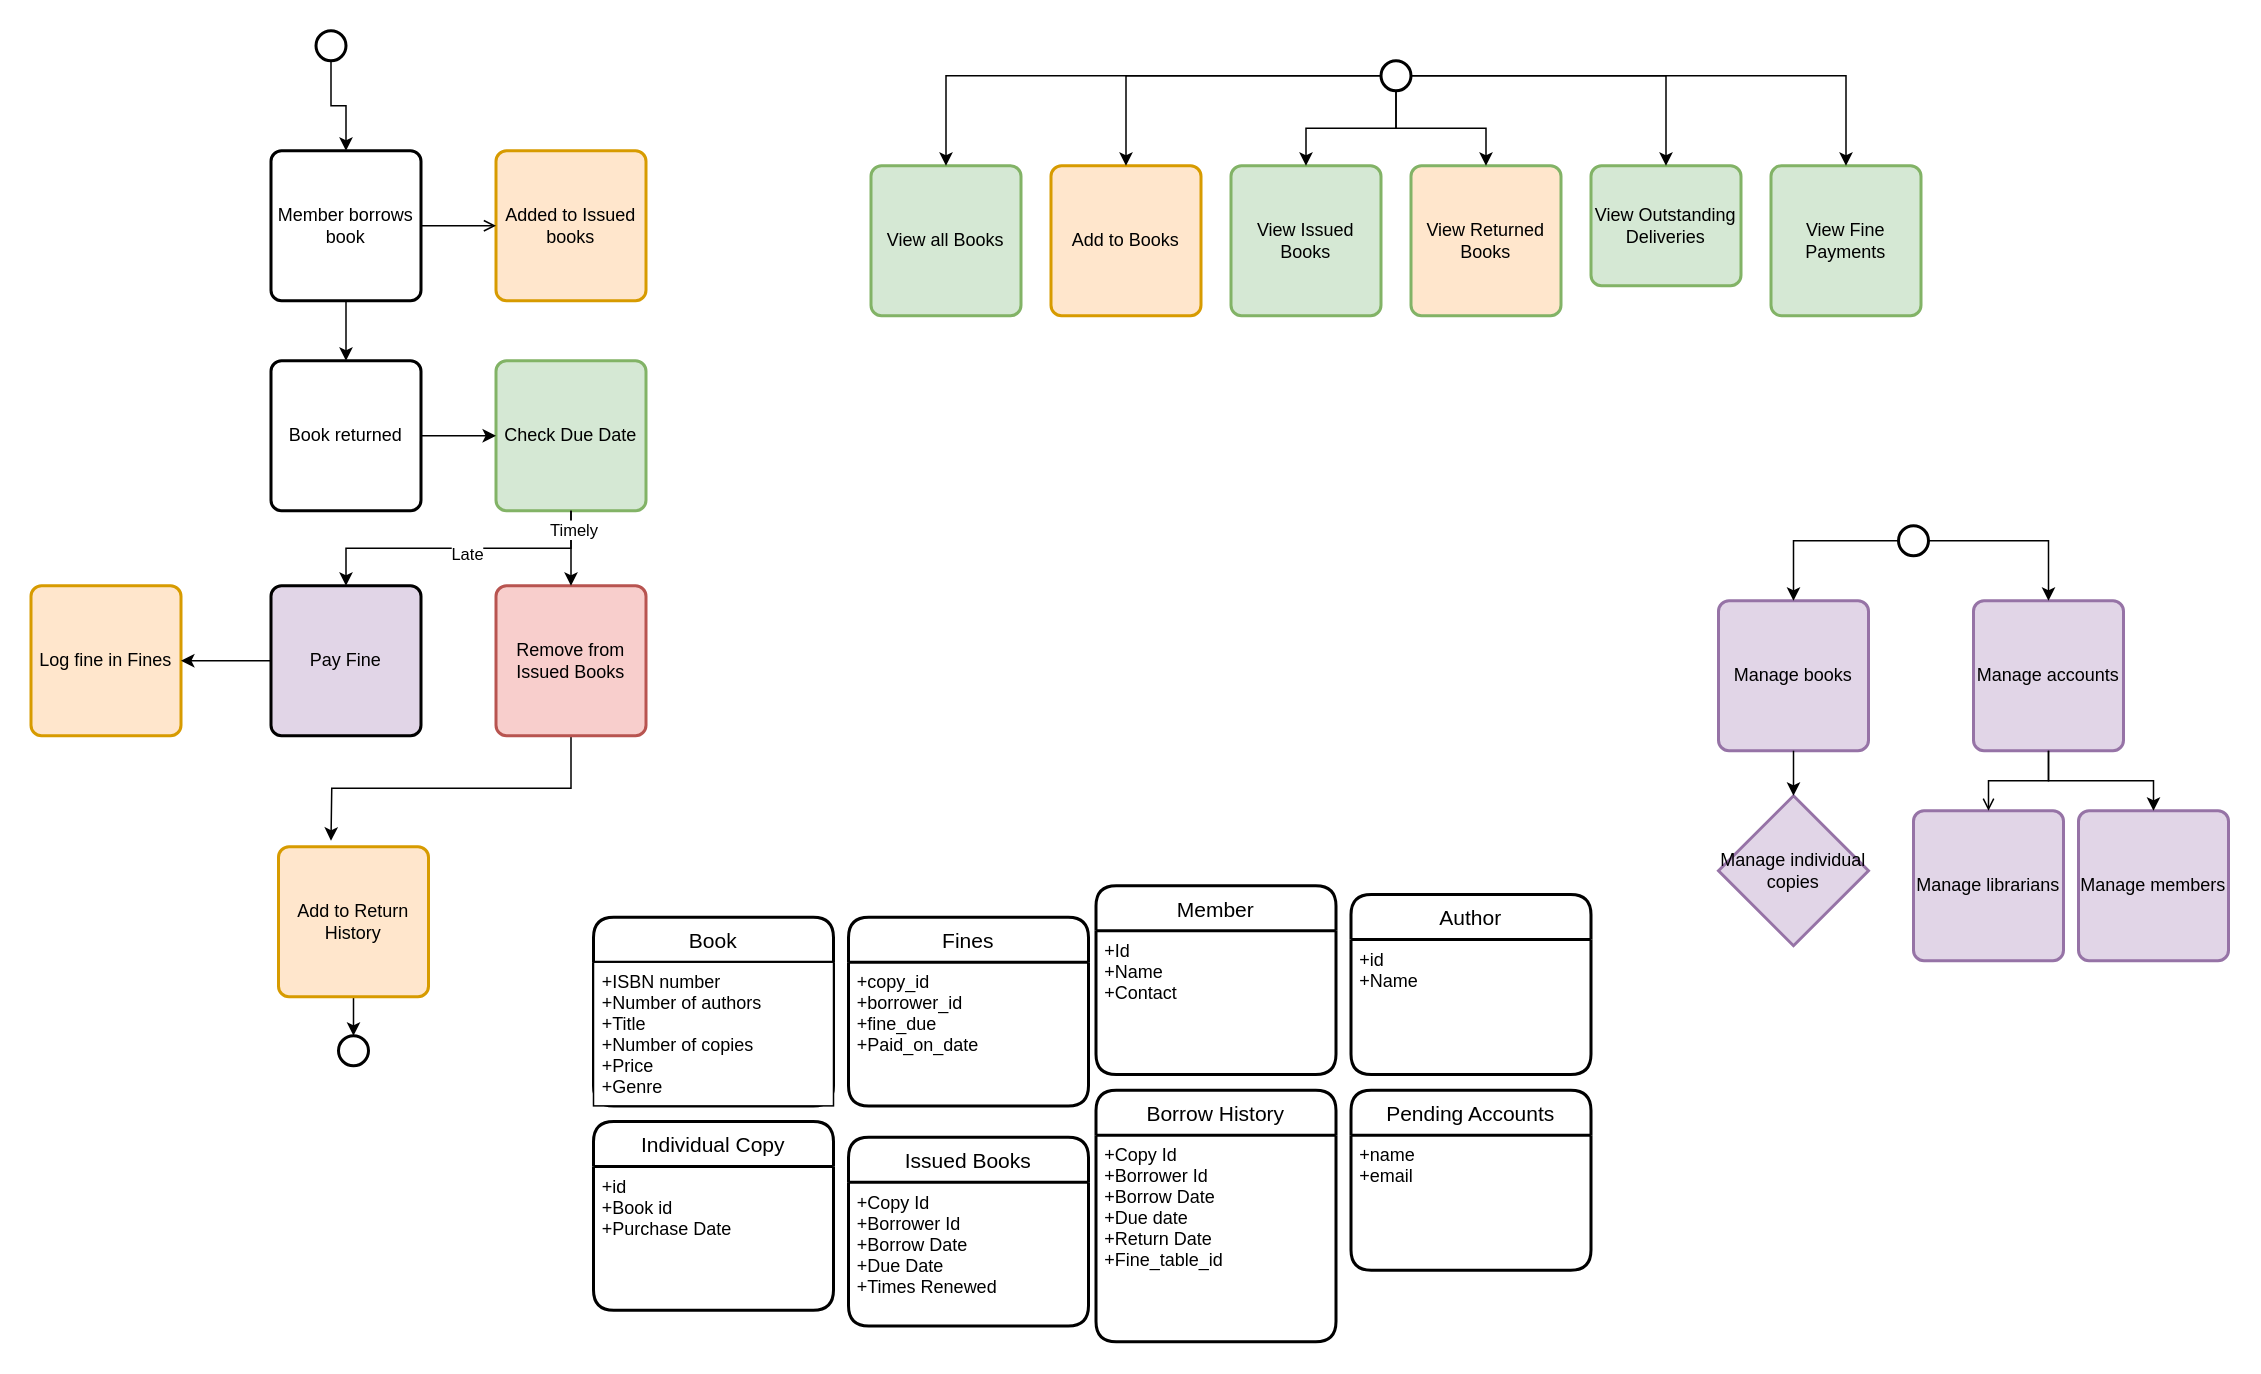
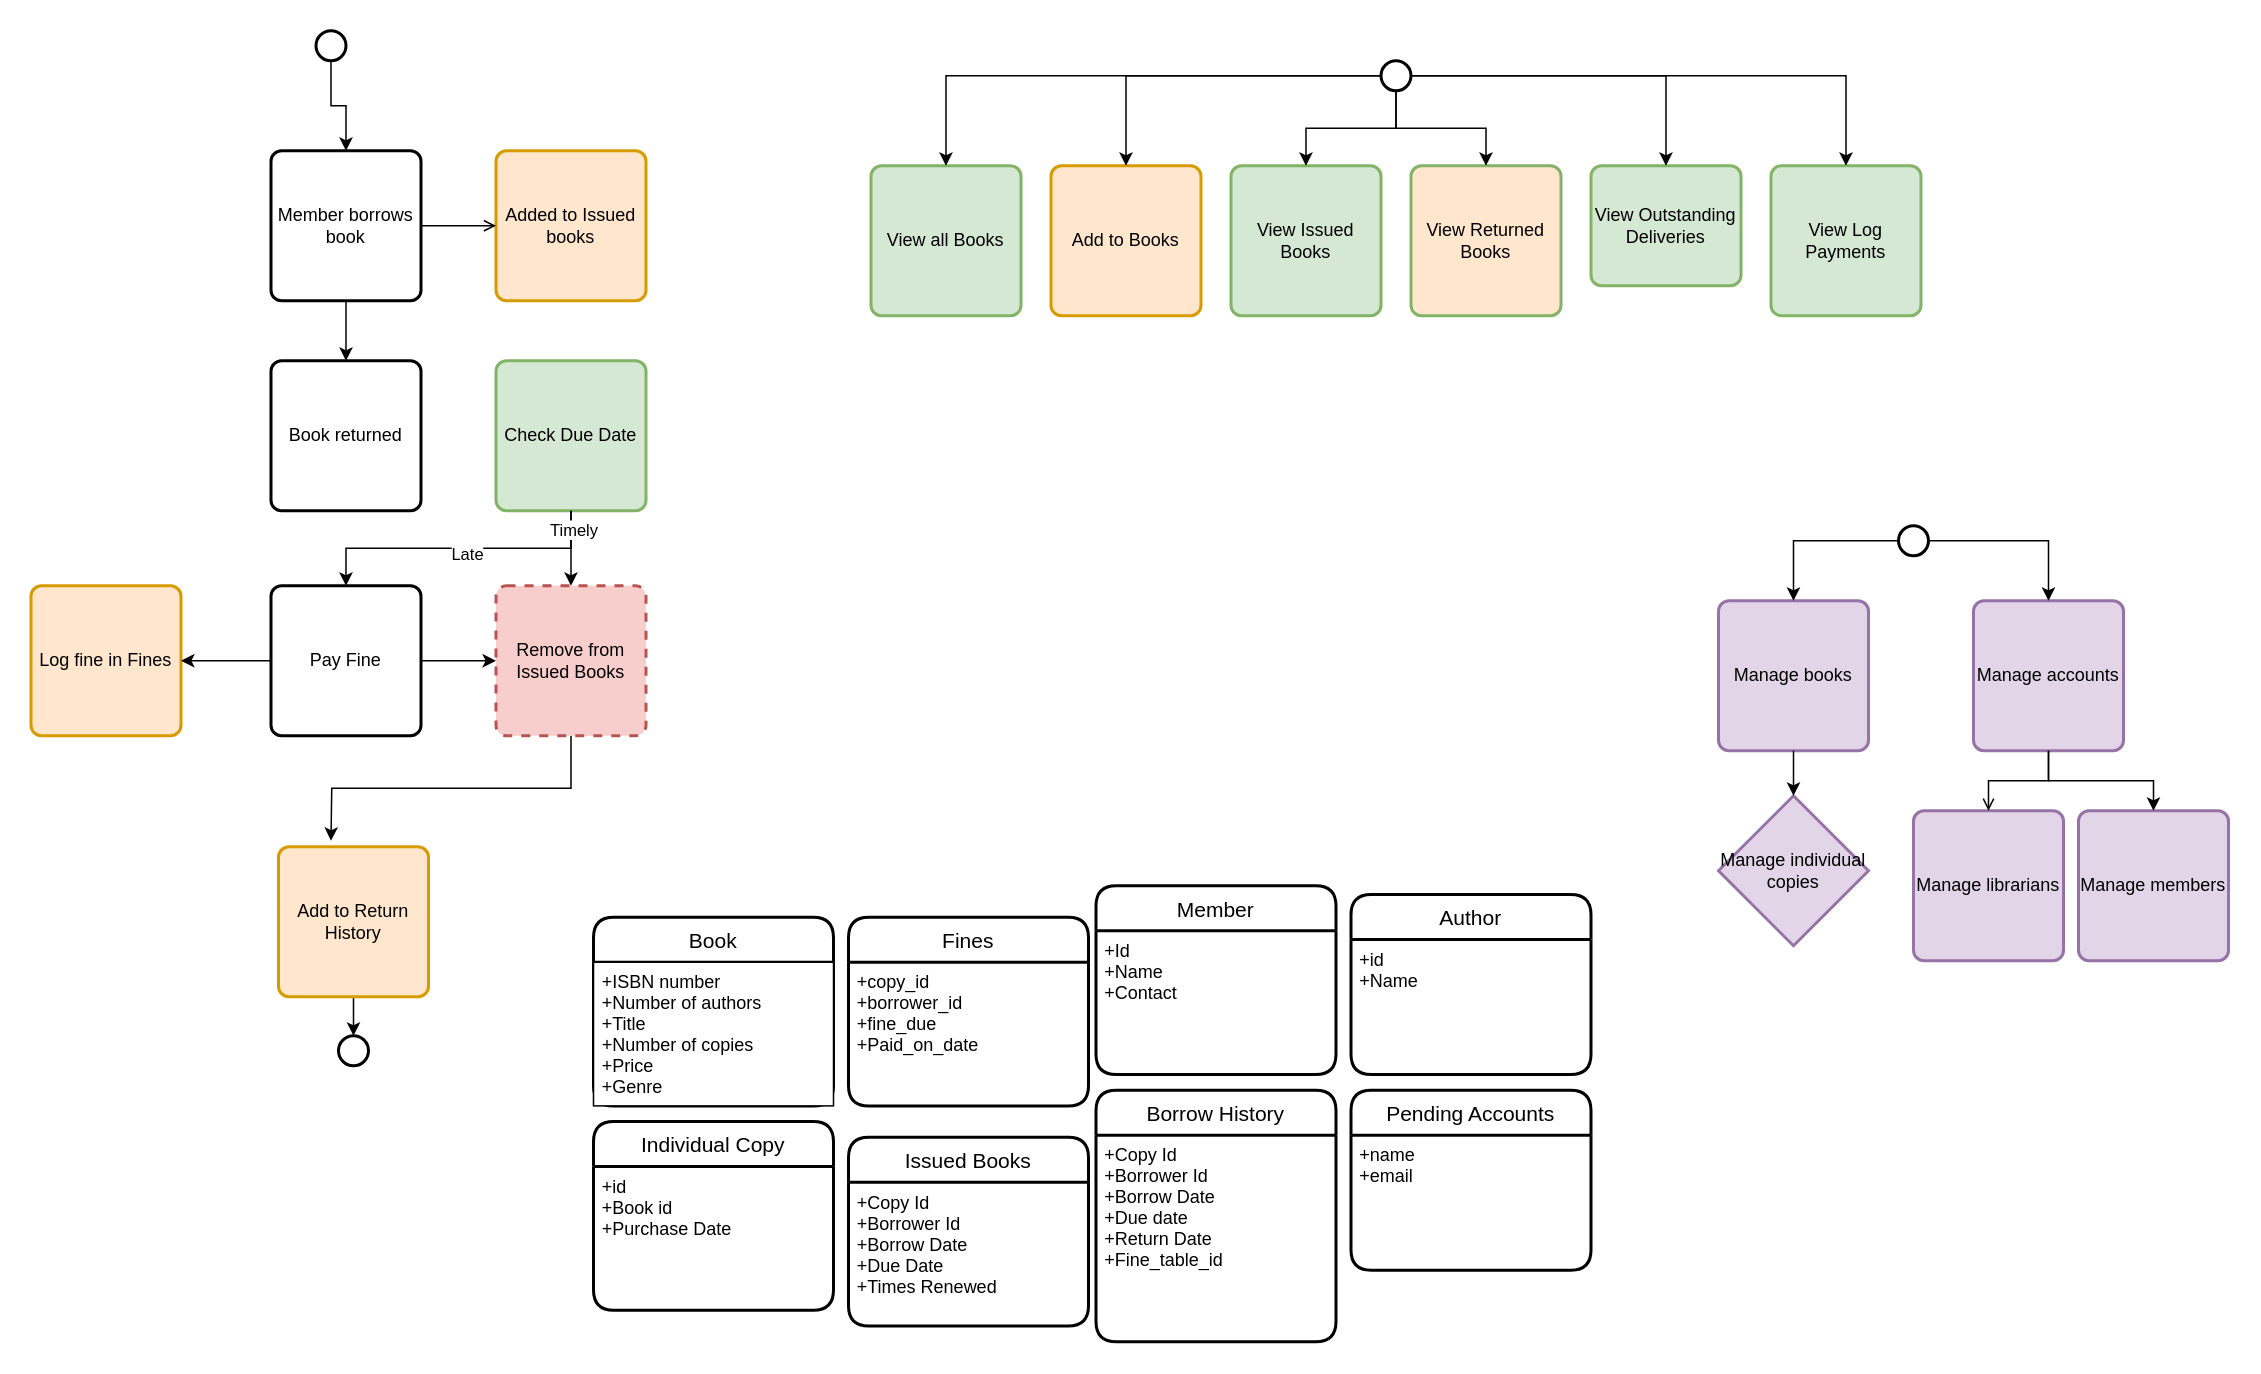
node "View Fine Payments": label "View Fine Payments" -> "View Log Payments"
edge "Book returned" -> "Check Due Date": removed
node "Pay Fine": fillcolor #e1d5e7 -> #ffffff
edge "Pay Fine" -> "Remove from Issued Books": added
node "Remove from Issued Books": style solid -> dashed
